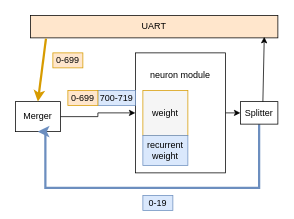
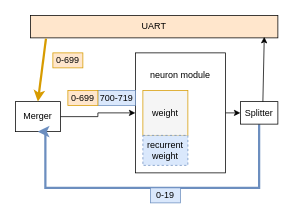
node "recurrent weight": style solid -> dashed
node "0-19": moved (158, 203) -> (165, 195)
